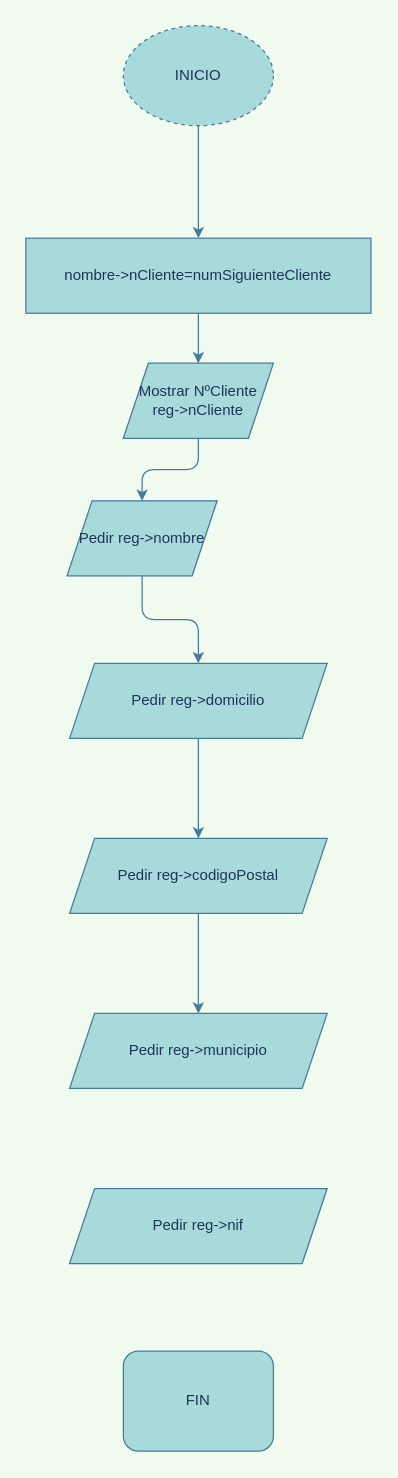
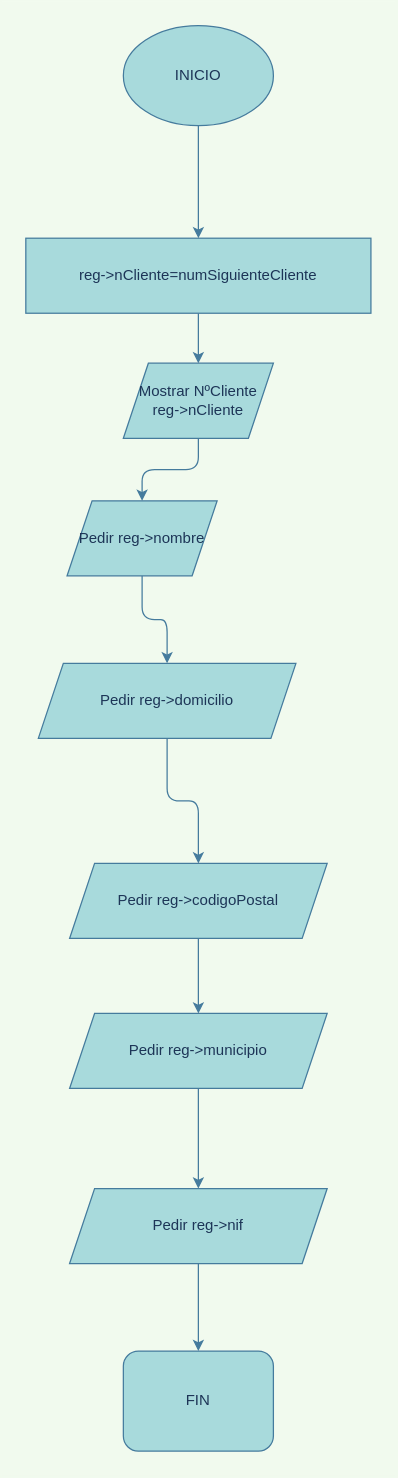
node "INICIO": style dashed -> solid
node "nombre->nCliente=numSiguienteCliente": label "nombre->nCliente=numSiguienteCliente" -> "reg->nCliente=numSiguienteCliente"
node "Pedir reg->domicilio": moved (198, 701) -> (167, 701)
node "Pedir reg->codigoPostal": moved (198, 876) -> (198, 901)
edge "Pedir reg->municipio" -> "Pedir reg->nif": added
edge "Pedir reg->nif" -> "FIN": added
